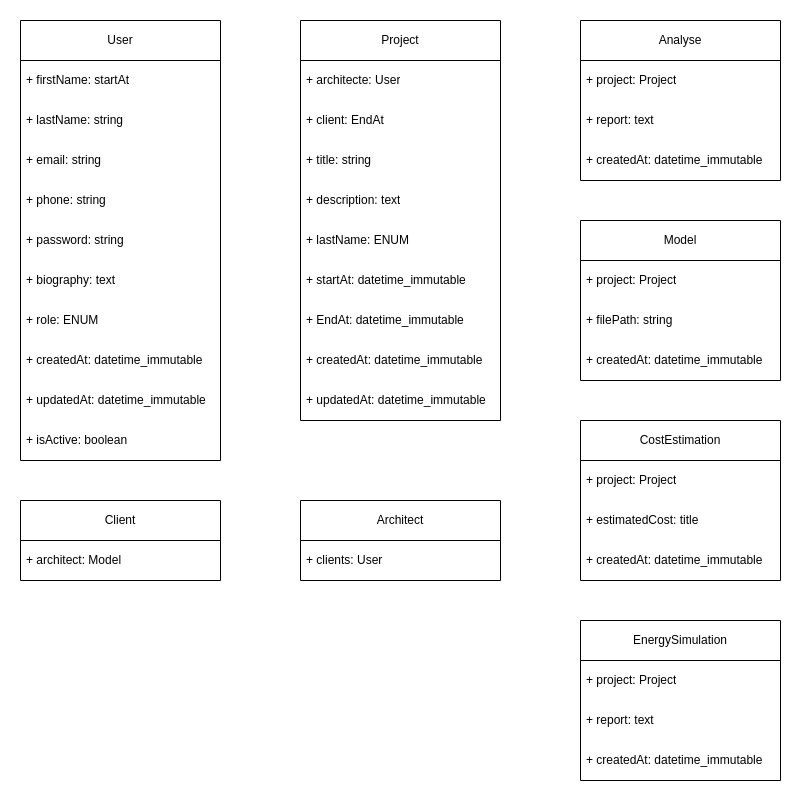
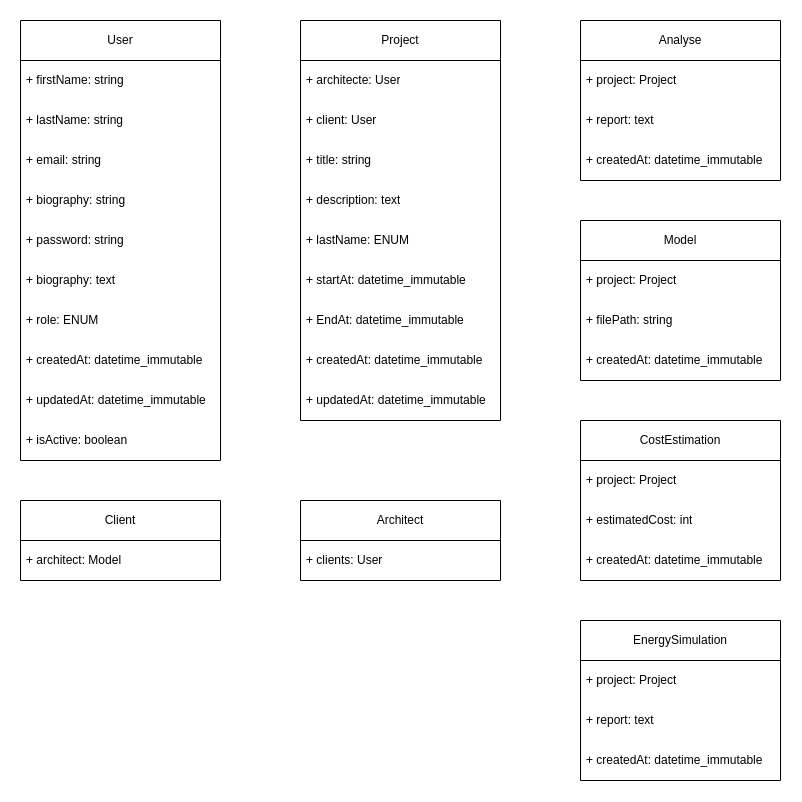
node "+ firstName: startAt": label "+ firstName: startAt" -> "+ firstName: string"
node "+ client: EndAt": label "+ client: EndAt" -> "+ client: User"
node "+ phone: string": label "+ phone: string" -> "+ biography: string"
node "+ estimatedCost: title": label "+ estimatedCost: title" -> "+ estimatedCost: int"
